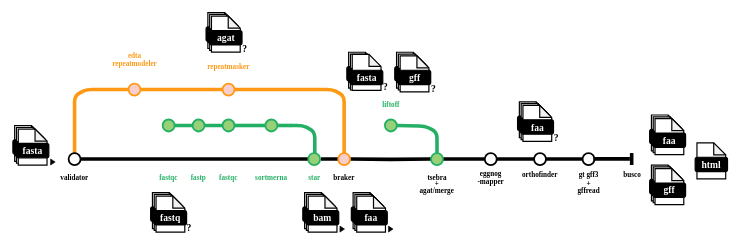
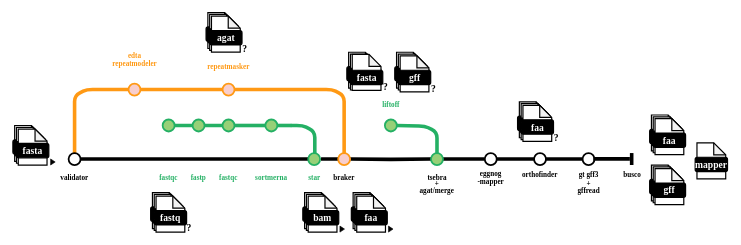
node "html": label "html" -> "mapper"
